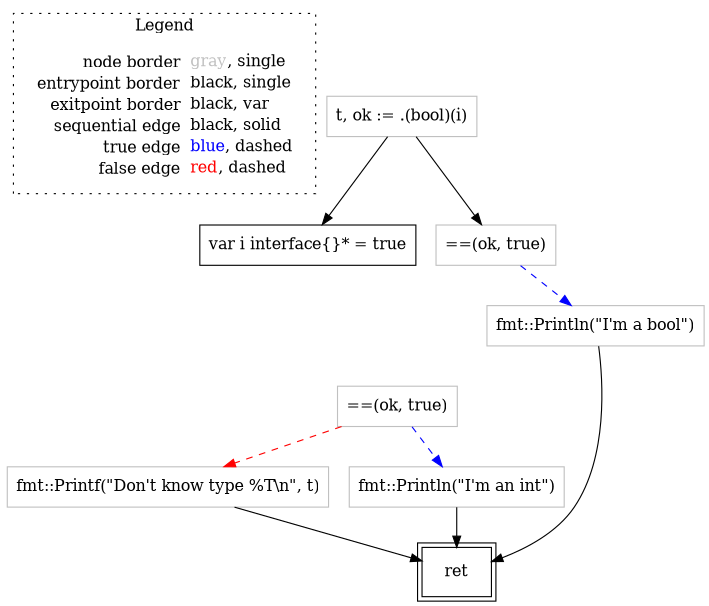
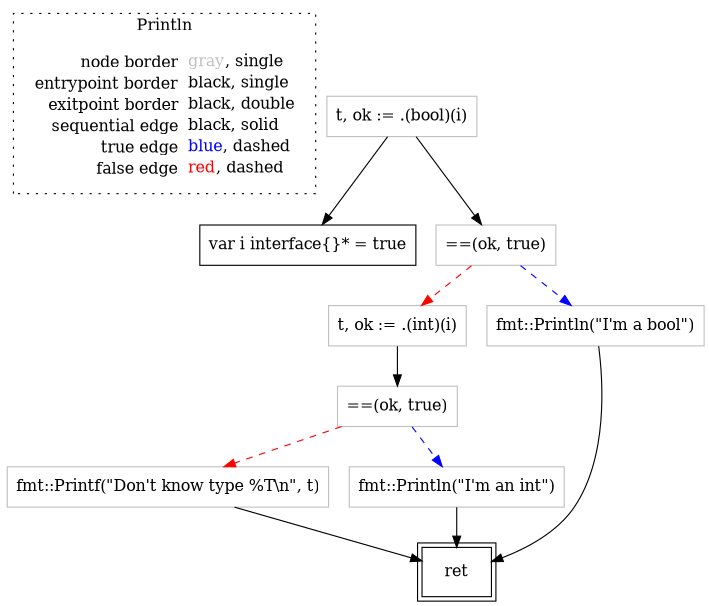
cluster "Legend": label "Legend" -> "Println"
node "node border": text ", var" -> ", double"
node "t, ok := .(int)(i)": added
